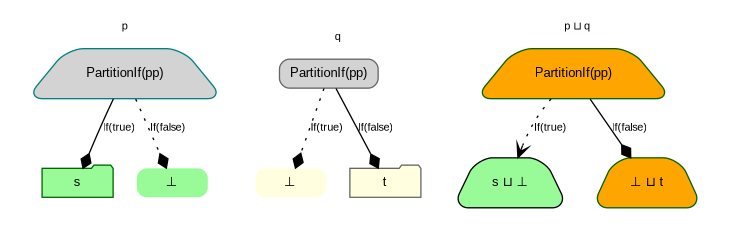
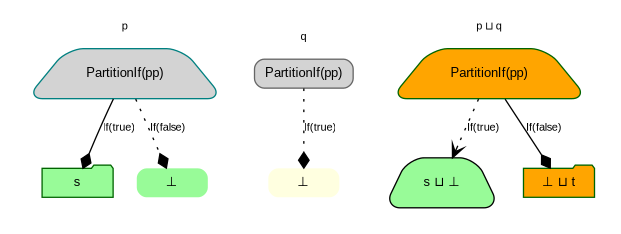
node "t": removed
node "⊥ ⊔ t": shape trapezium -> folder
